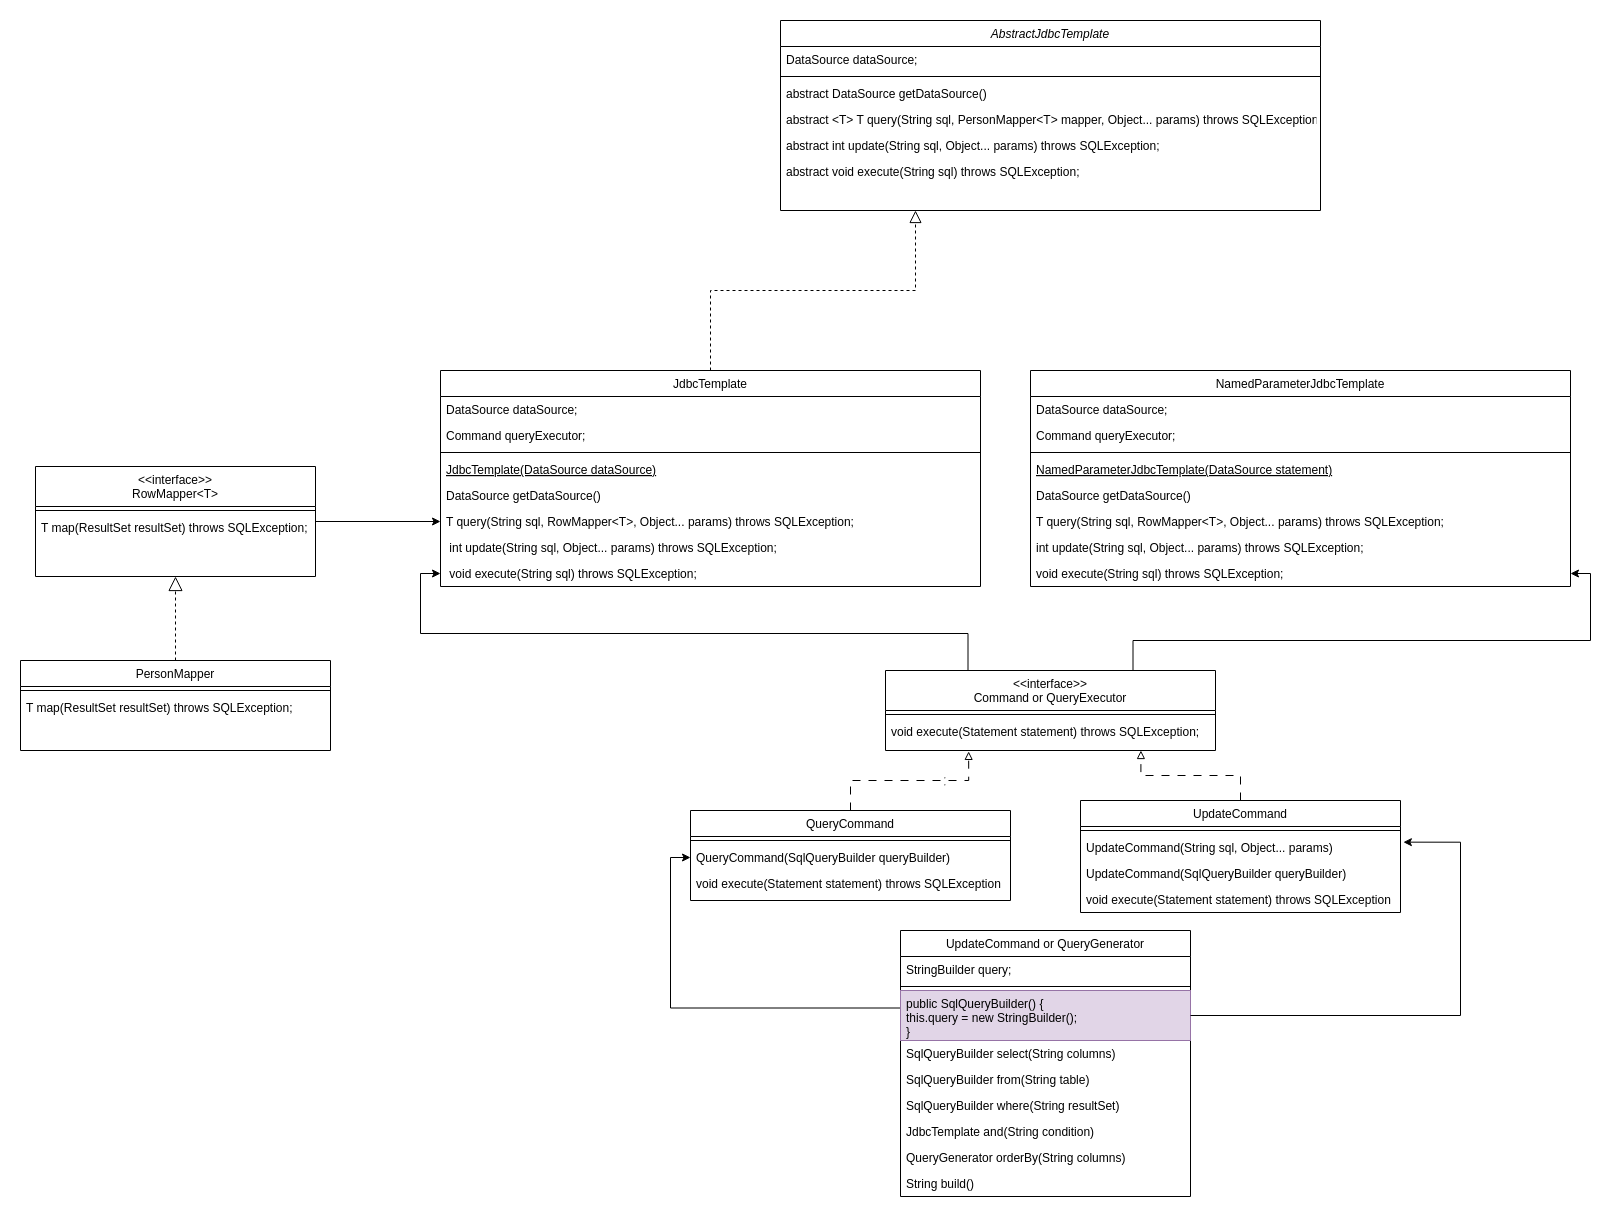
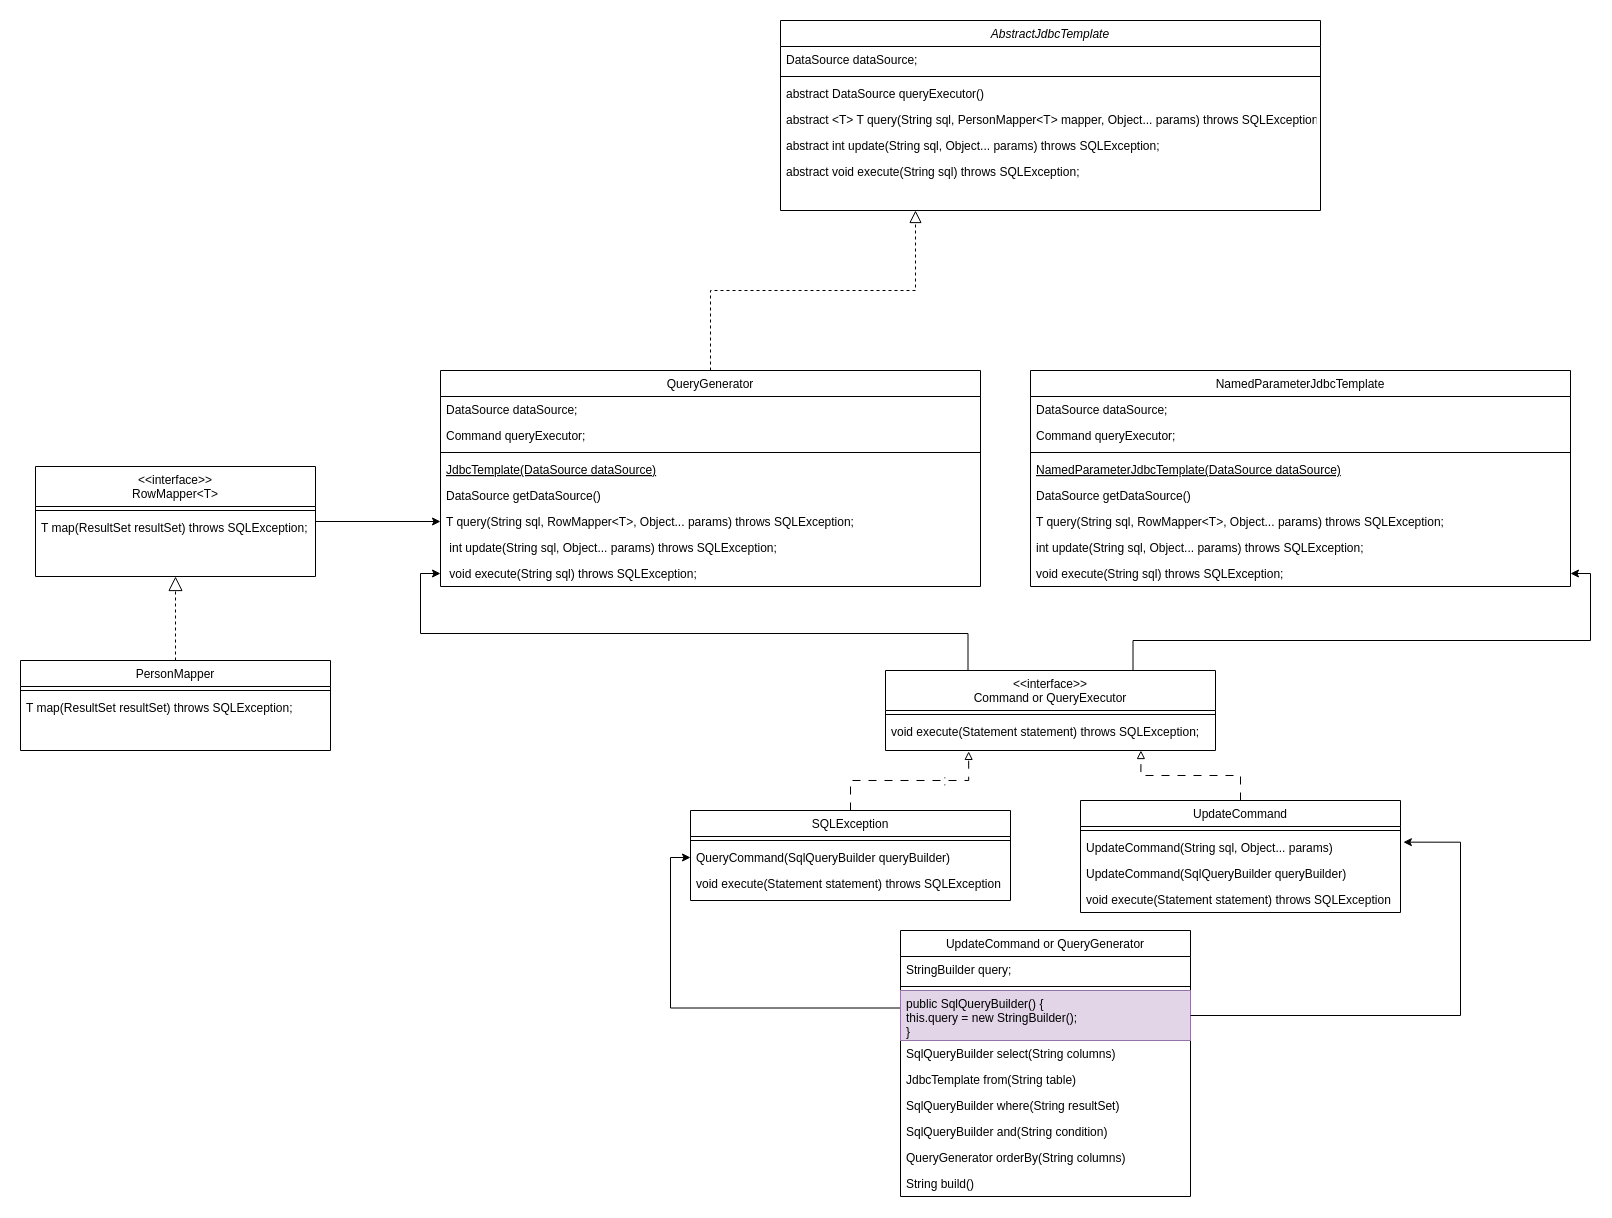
node "abstract DataSource getDataSource()": label "abstract DataSource getDataSource()" -> "abstract DataSource queryExecutor()"
node "JdbcTemplate": label "JdbcTemplate" -> "QueryGenerator"
node "NamedParameterJdbcTemplate(DataSource statement)": label "NamedParameterJdbcTemplate(DataSource statement)" -> "NamedParameterJdbcTemplate(DataSource dataSource)"
node "QueryCommand": label "QueryCommand" -> "SQLException"
node "SqlQueryBuilder from(String table)": label "SqlQueryBuilder from(String table)" -> "JdbcTemplate from(String table)"
node "JdbcTemplate and(String condition)": label "JdbcTemplate and(String condition)" -> "SqlQueryBuilder and(String condition)"
